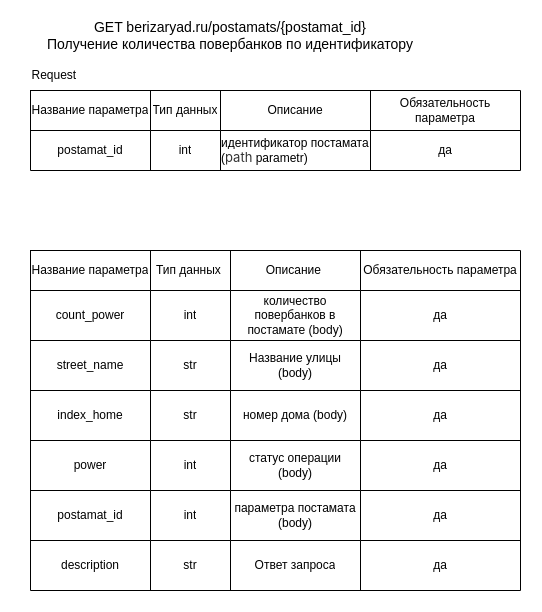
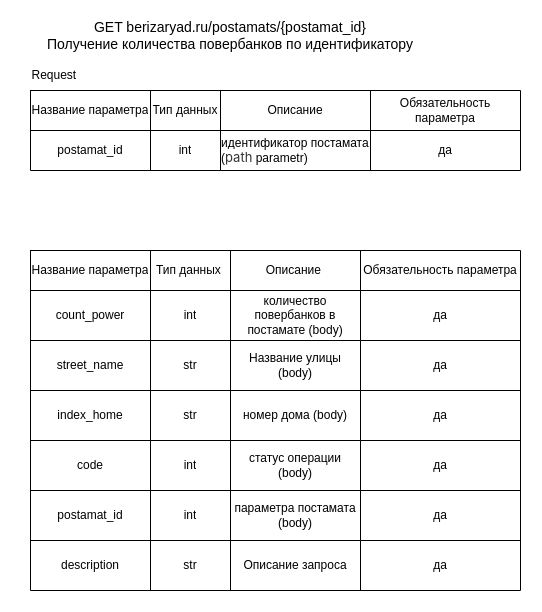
node "power": label "power" -> "code"
node "Ответ запроса": label "Ответ запроса" -> "Описание запроса"
